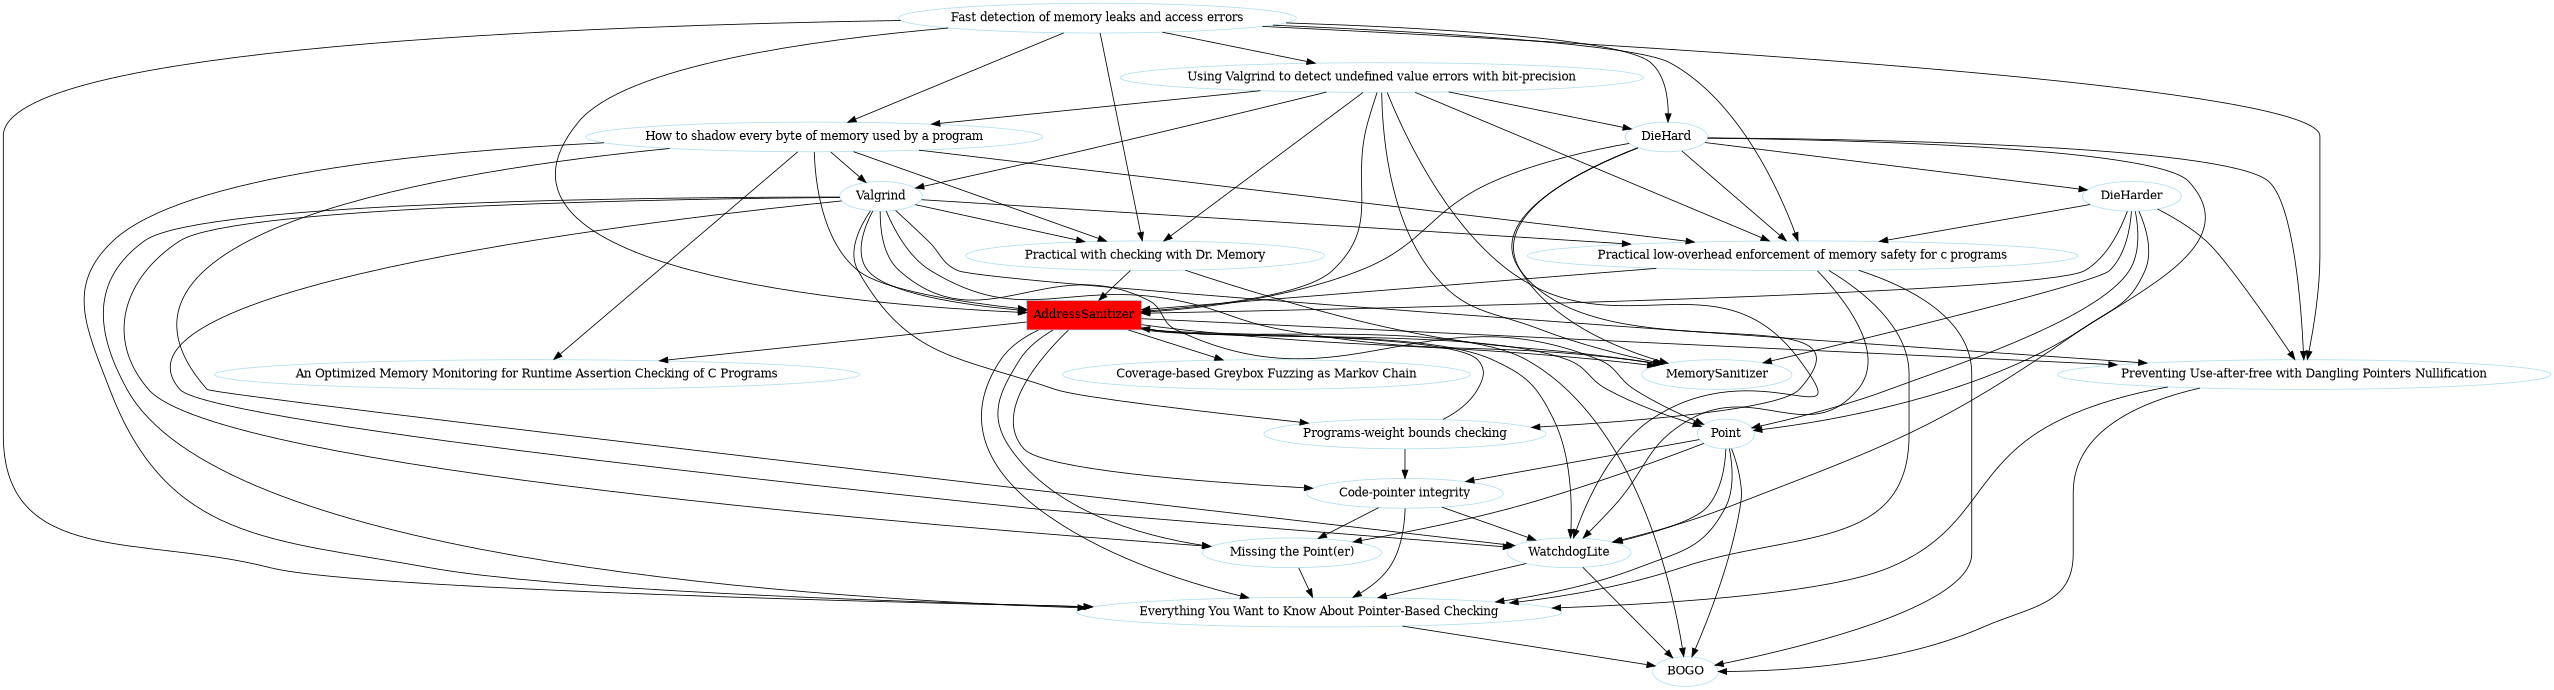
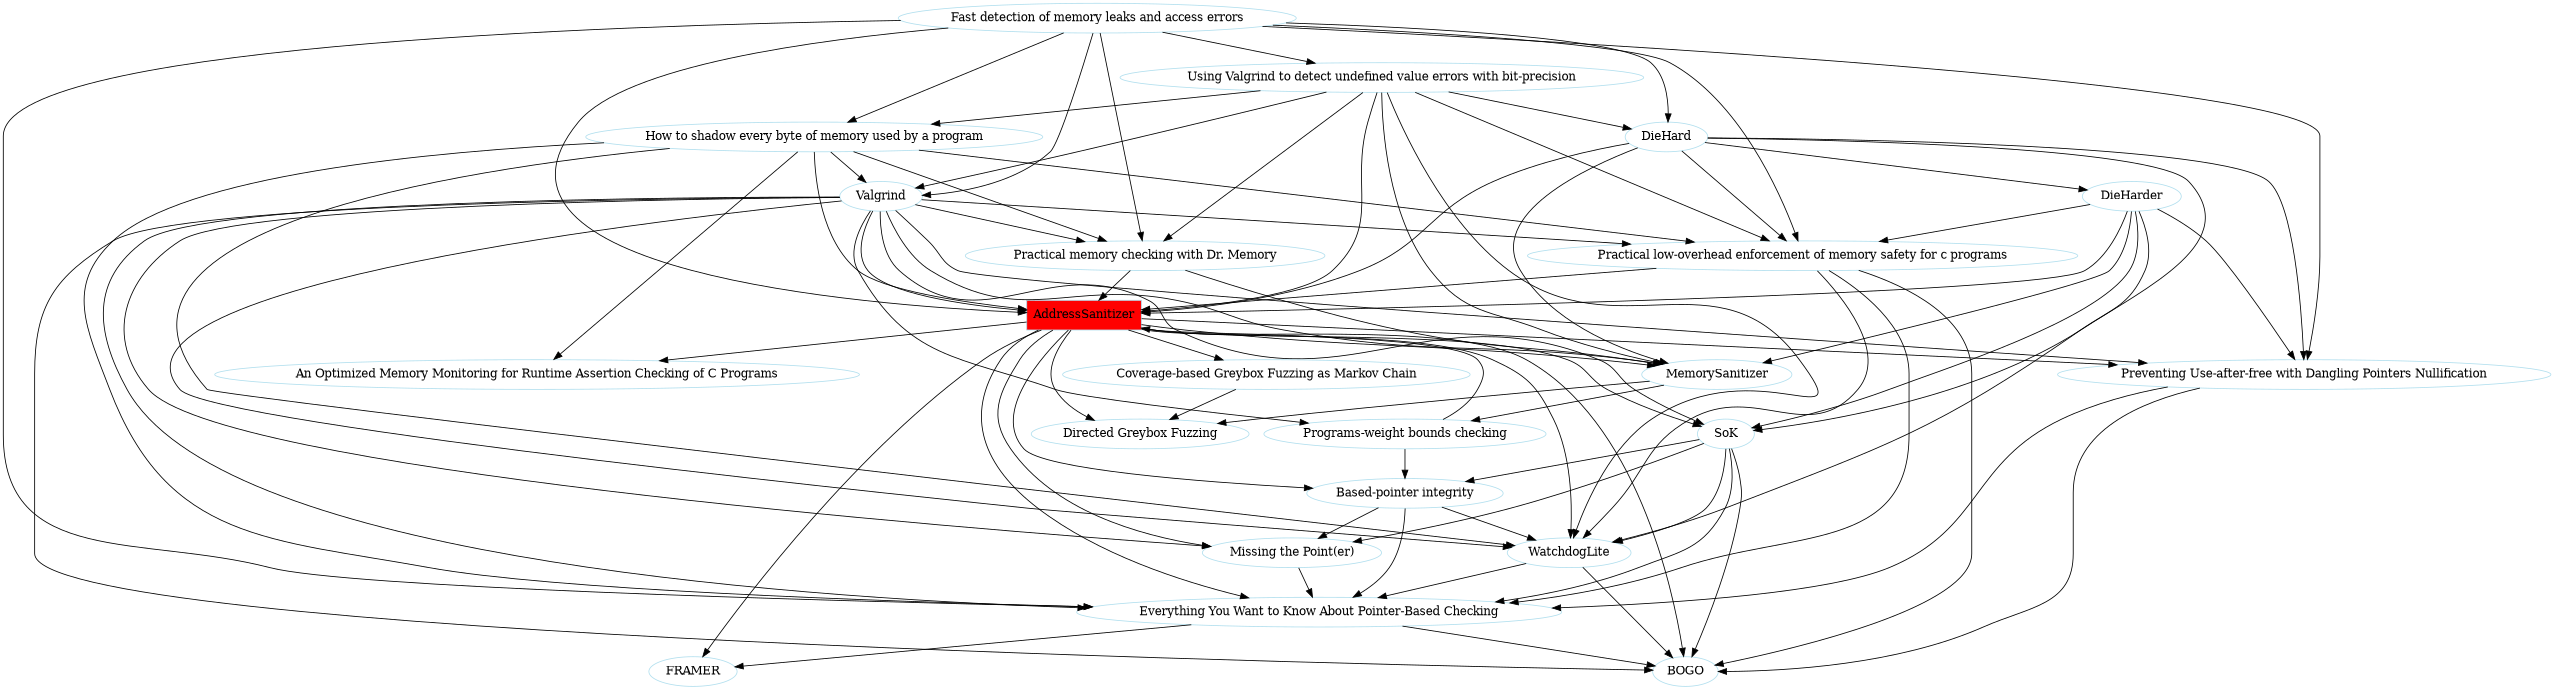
edge "Fast detection of memory leaks and access errors" -> "Valgrind": added
node "Practical with checking with Dr. Memory": label "Practical with checking with Dr. Memory" -> "Practical memory checking with Dr. Memory"
edge "DieHard" -> "Programs-weight bounds checking": now "MemorySanitizer" -> "Programs-weight bounds checking"
node "Directed Greybox Fuzzing": added
node "Point": label "Point" -> "SoK"
node "Code-pointer integrity": label "Code-pointer integrity" -> "Based-pointer integrity"
edge "Valgrind" -> "BOGO": added
node "FRAMER": added
